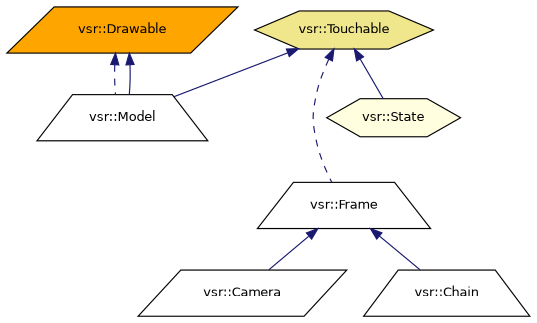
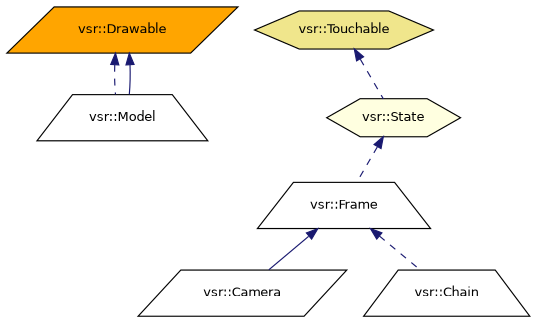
edge "vsr::Model" -> "vsr::Touchable": removed
edge "vsr::State" -> "vsr::Touchable": style solid -> dashed
edge "vsr::Frame" -> "vsr::Touchable": now "vsr::Frame" -> "vsr::State"
edge "vsr::Chain" -> "vsr::Frame": style solid -> dashed
